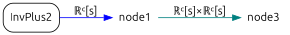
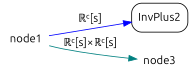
edge "InvPlus2" -> "node1": reversed
